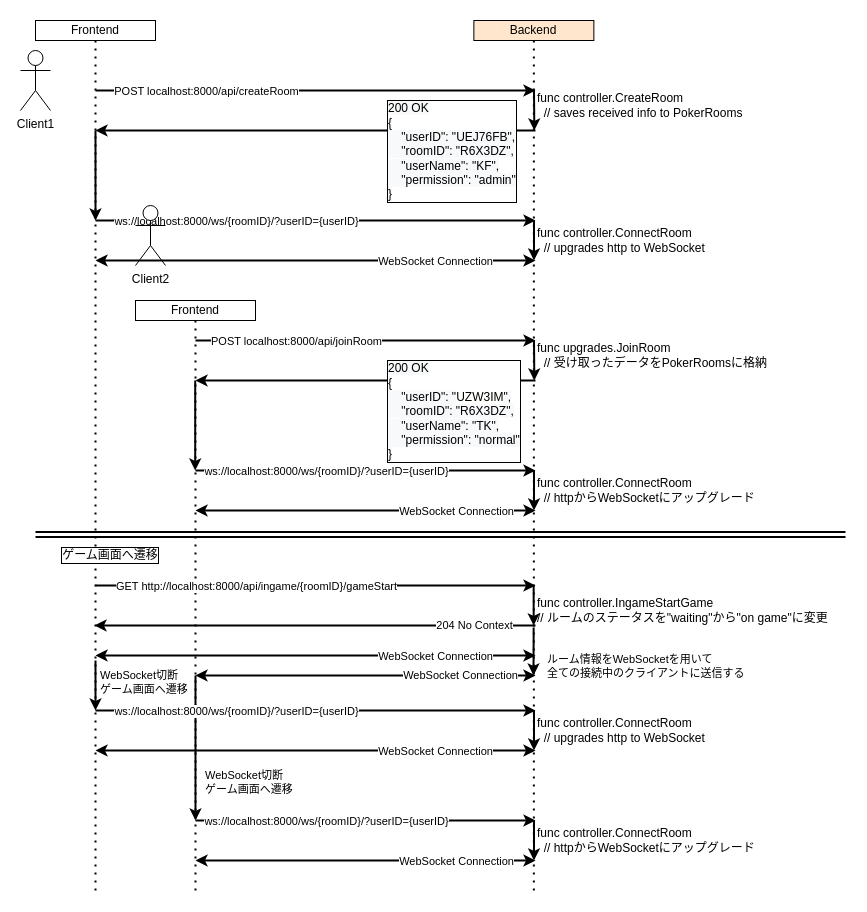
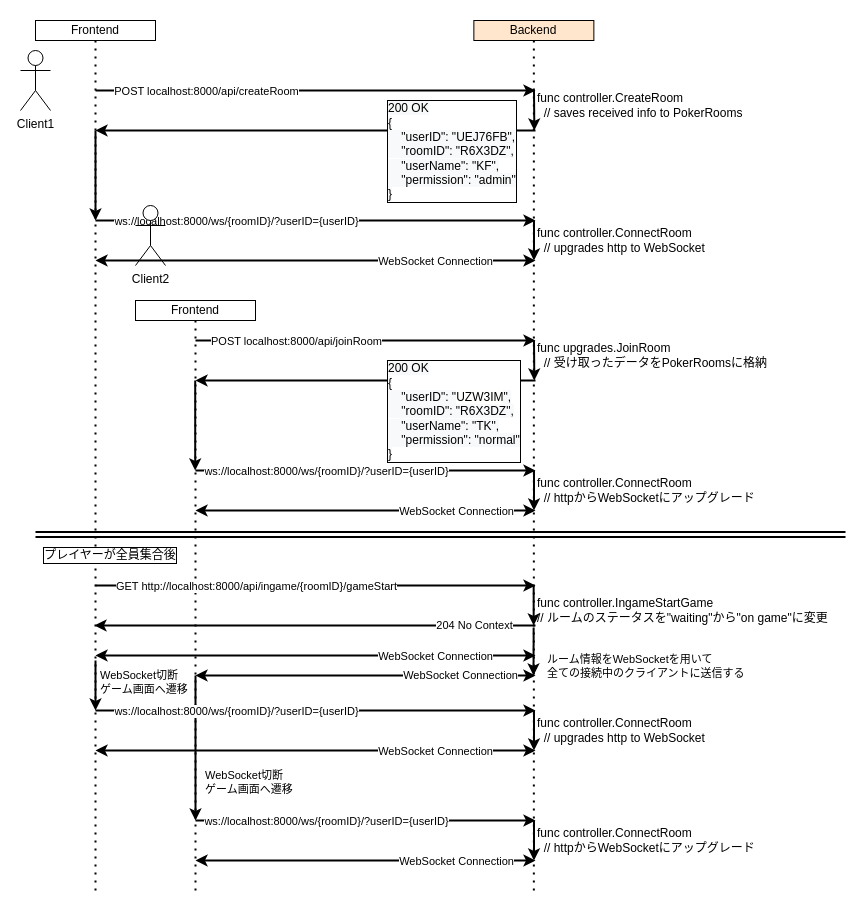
node "ゲーム画面へ遷移": label "ゲーム画面へ遷移" -> "プレイヤーが全員集合後"
